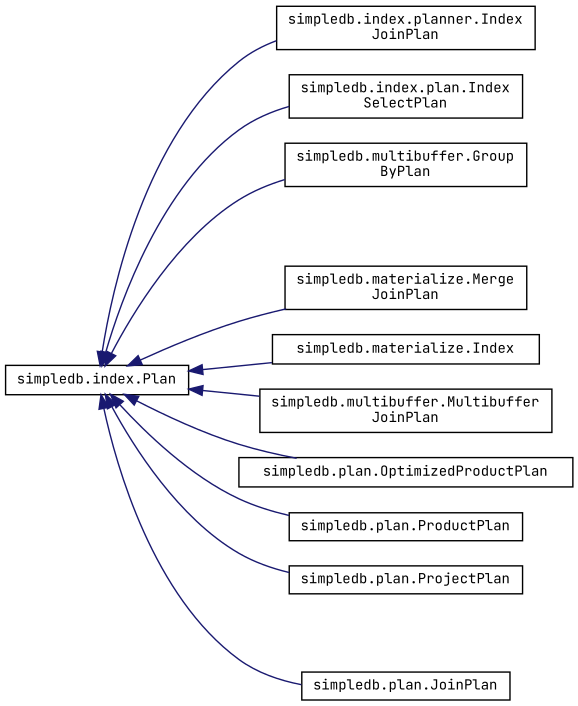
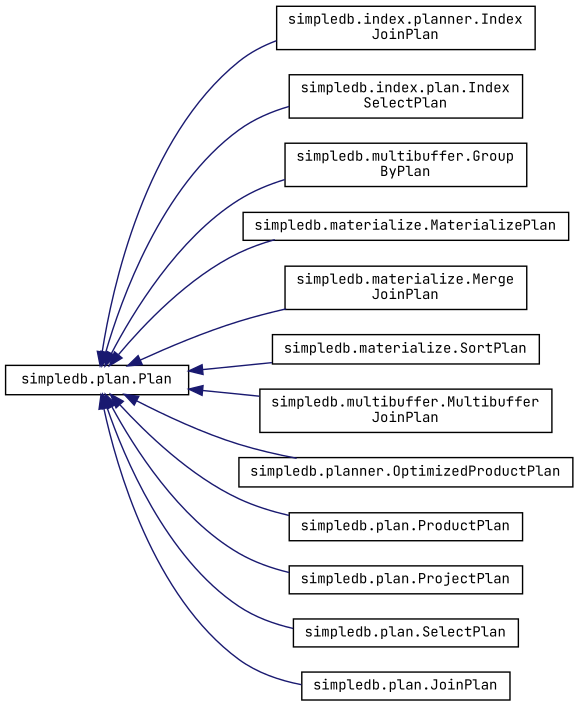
node "simpledb.materialize.MaterializePlan": added
node "simpledb.materialize.Index": label "simpledb.materialize.Index" -> "simpledb.materialize.SortPlan"
node "simpledb.index.Plan": label "simpledb.index.Plan" -> "simpledb.plan.Plan"
node "simpledb.plan.OptimizedProductPlan": label "simpledb.plan.OptimizedProductPlan" -> "simpledb.planner.OptimizedProductPlan"
node "simpledb.plan.SelectPlan": added
